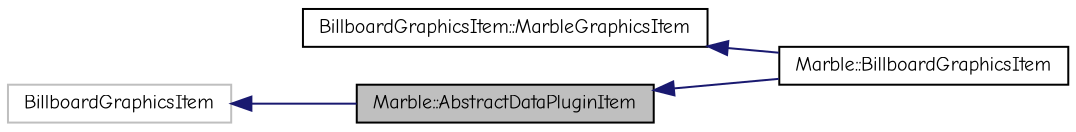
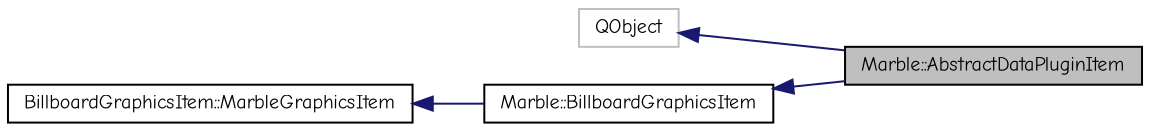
edge "Marble::BillboardGraphicsItem" -> "Marble::AbstractDataPluginItem": reversed
node "BillboardGraphicsItem": label "BillboardGraphicsItem" -> "QObject"
